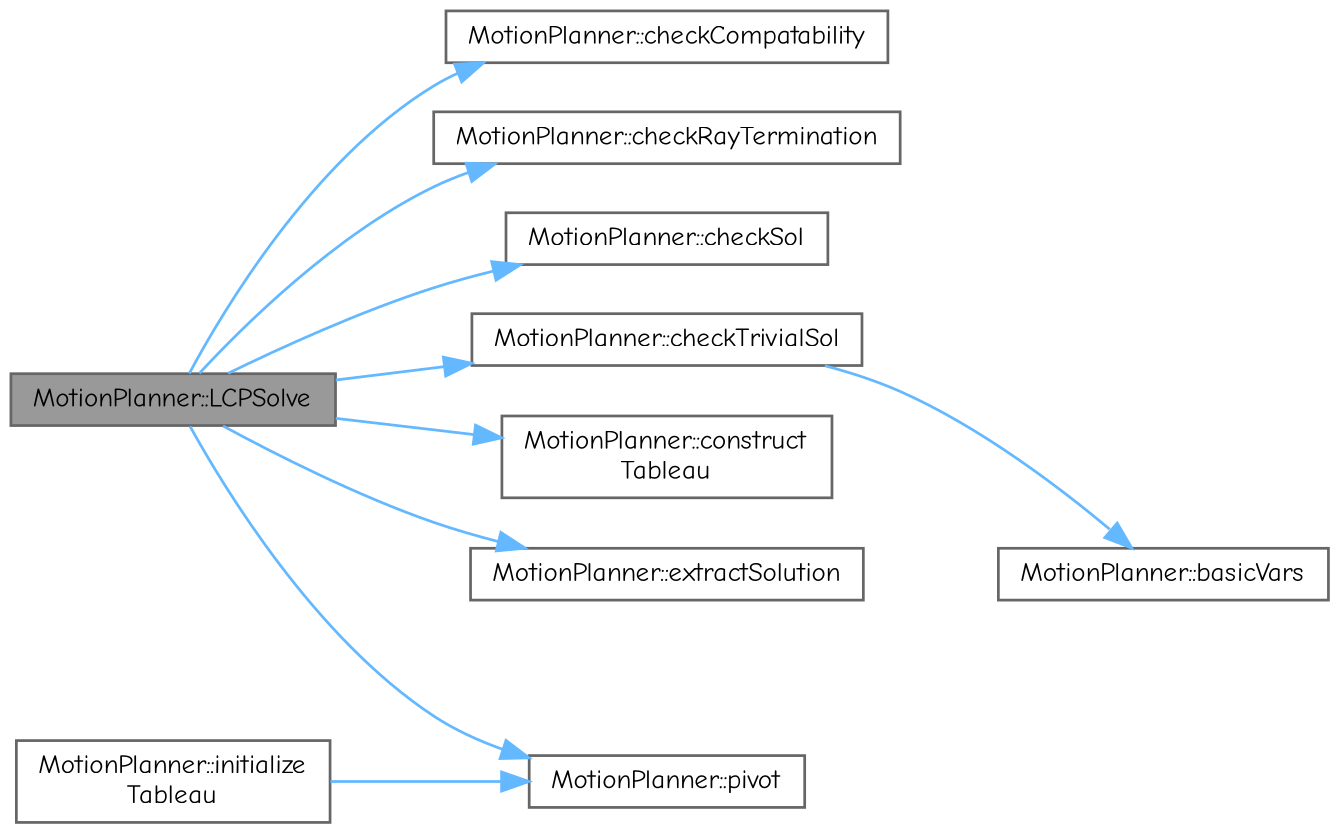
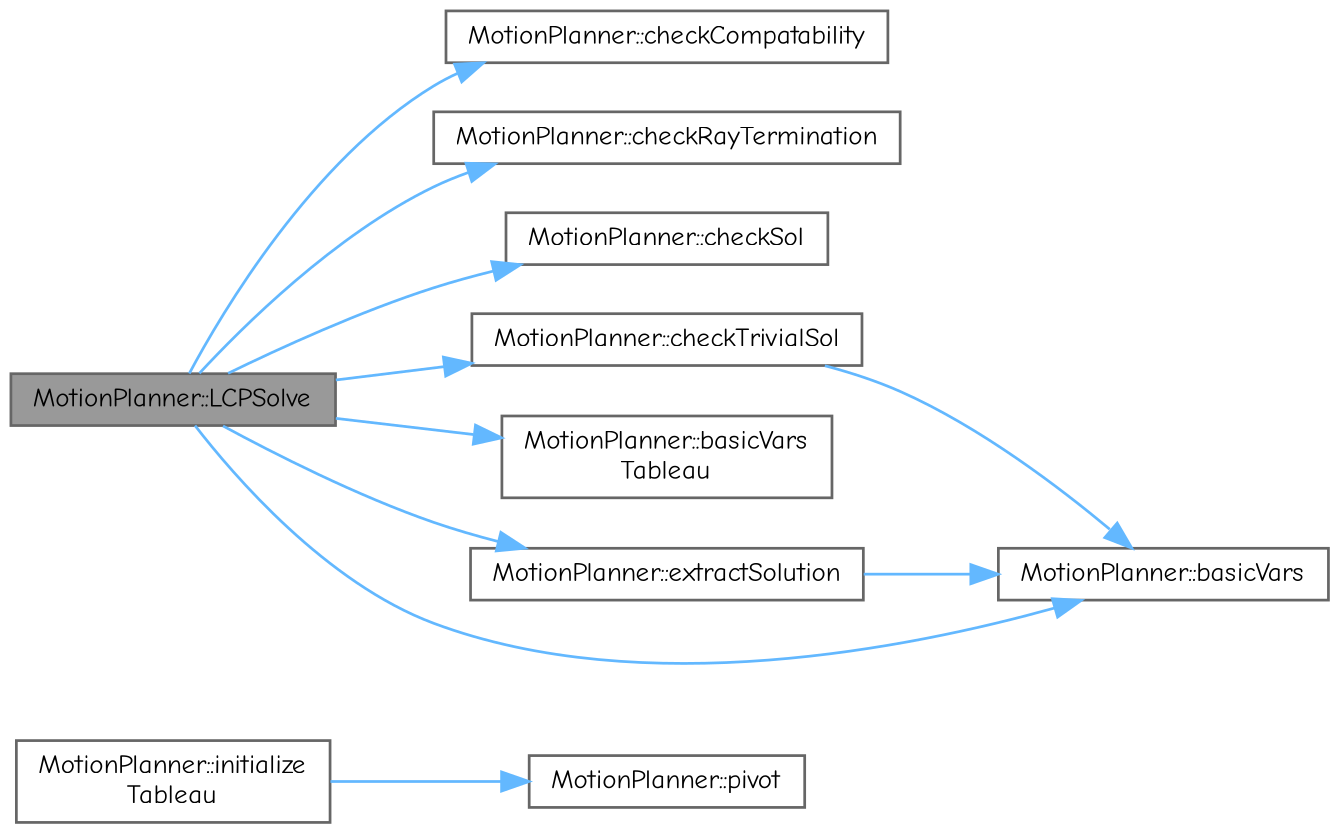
node "MotionPlanner::construct Tableau": label "MotionPlanner::construct Tableau" -> "MotionPlanner::basicVars Tableau"
edge "MotionPlanner::extractSolution" -> "MotionPlanner::basicVars": added
edge "MotionPlanner::LCPSolve" -> "MotionPlanner::pivot": now "MotionPlanner::LCPSolve" -> "MotionPlanner::basicVars"
